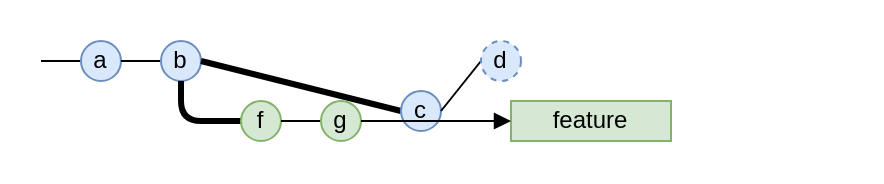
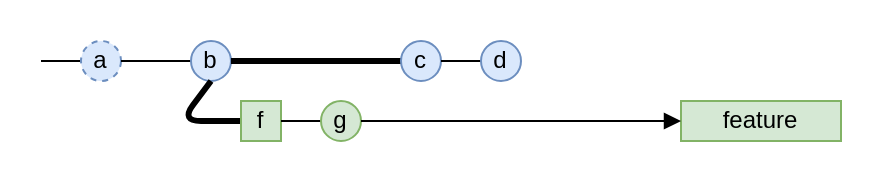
node "a": style solid -> dashed
node "b": moved (181, 61) -> (211, 61)
node "d": style dashed -> solid
node "c": moved (421, 111) -> (421, 61)
node "f": shape ellipse -> rectangle
node "feature": moved (591, 121) -> (761, 121)
